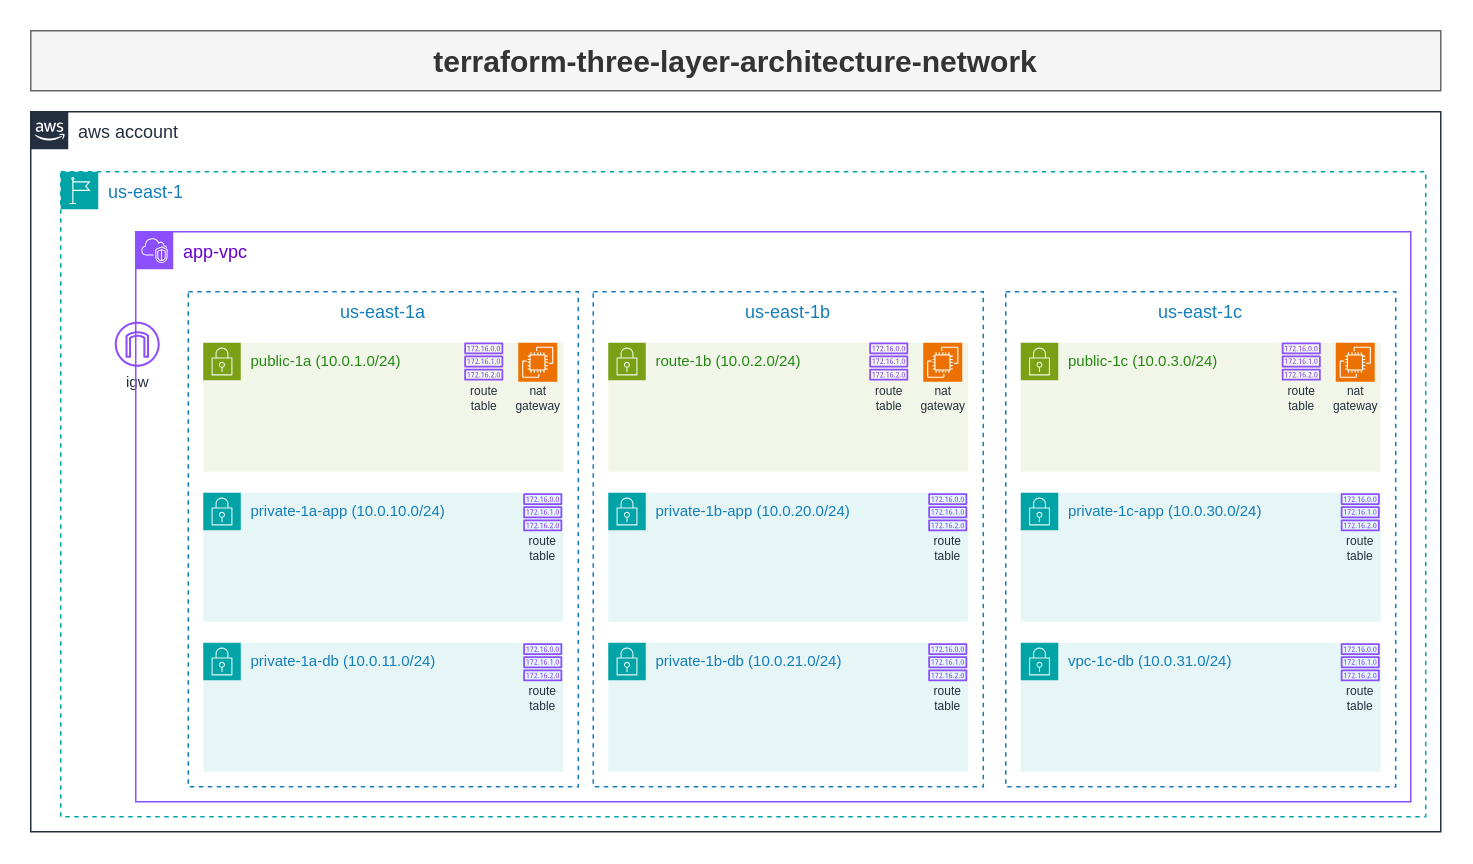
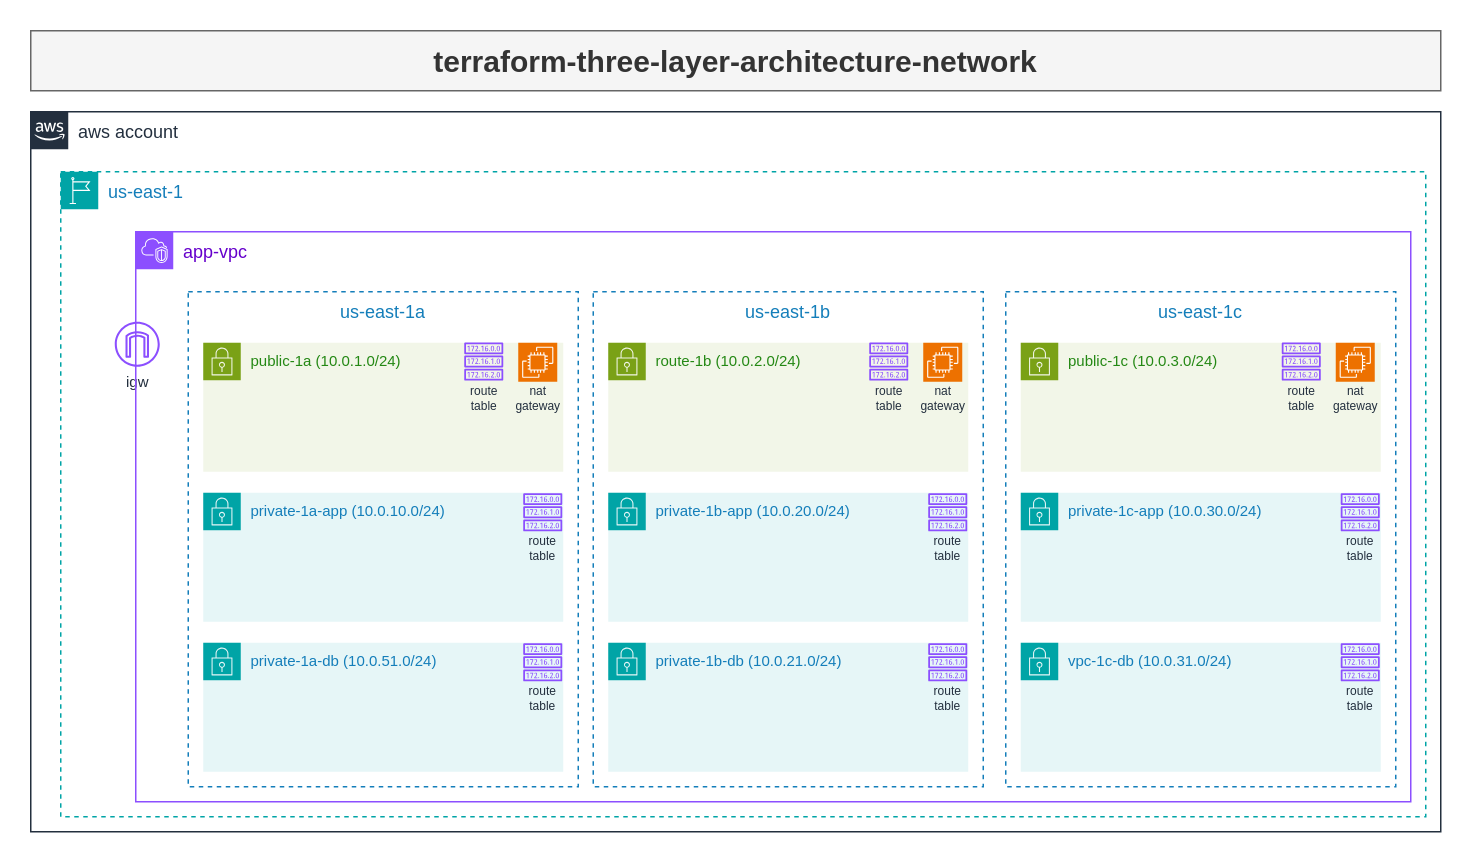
node "private-1a-db (10.0.11.0/24)": label "private-1a-db (10.0.11.0/24)" -> "private-1a-db (10.0.51.0/24)"
